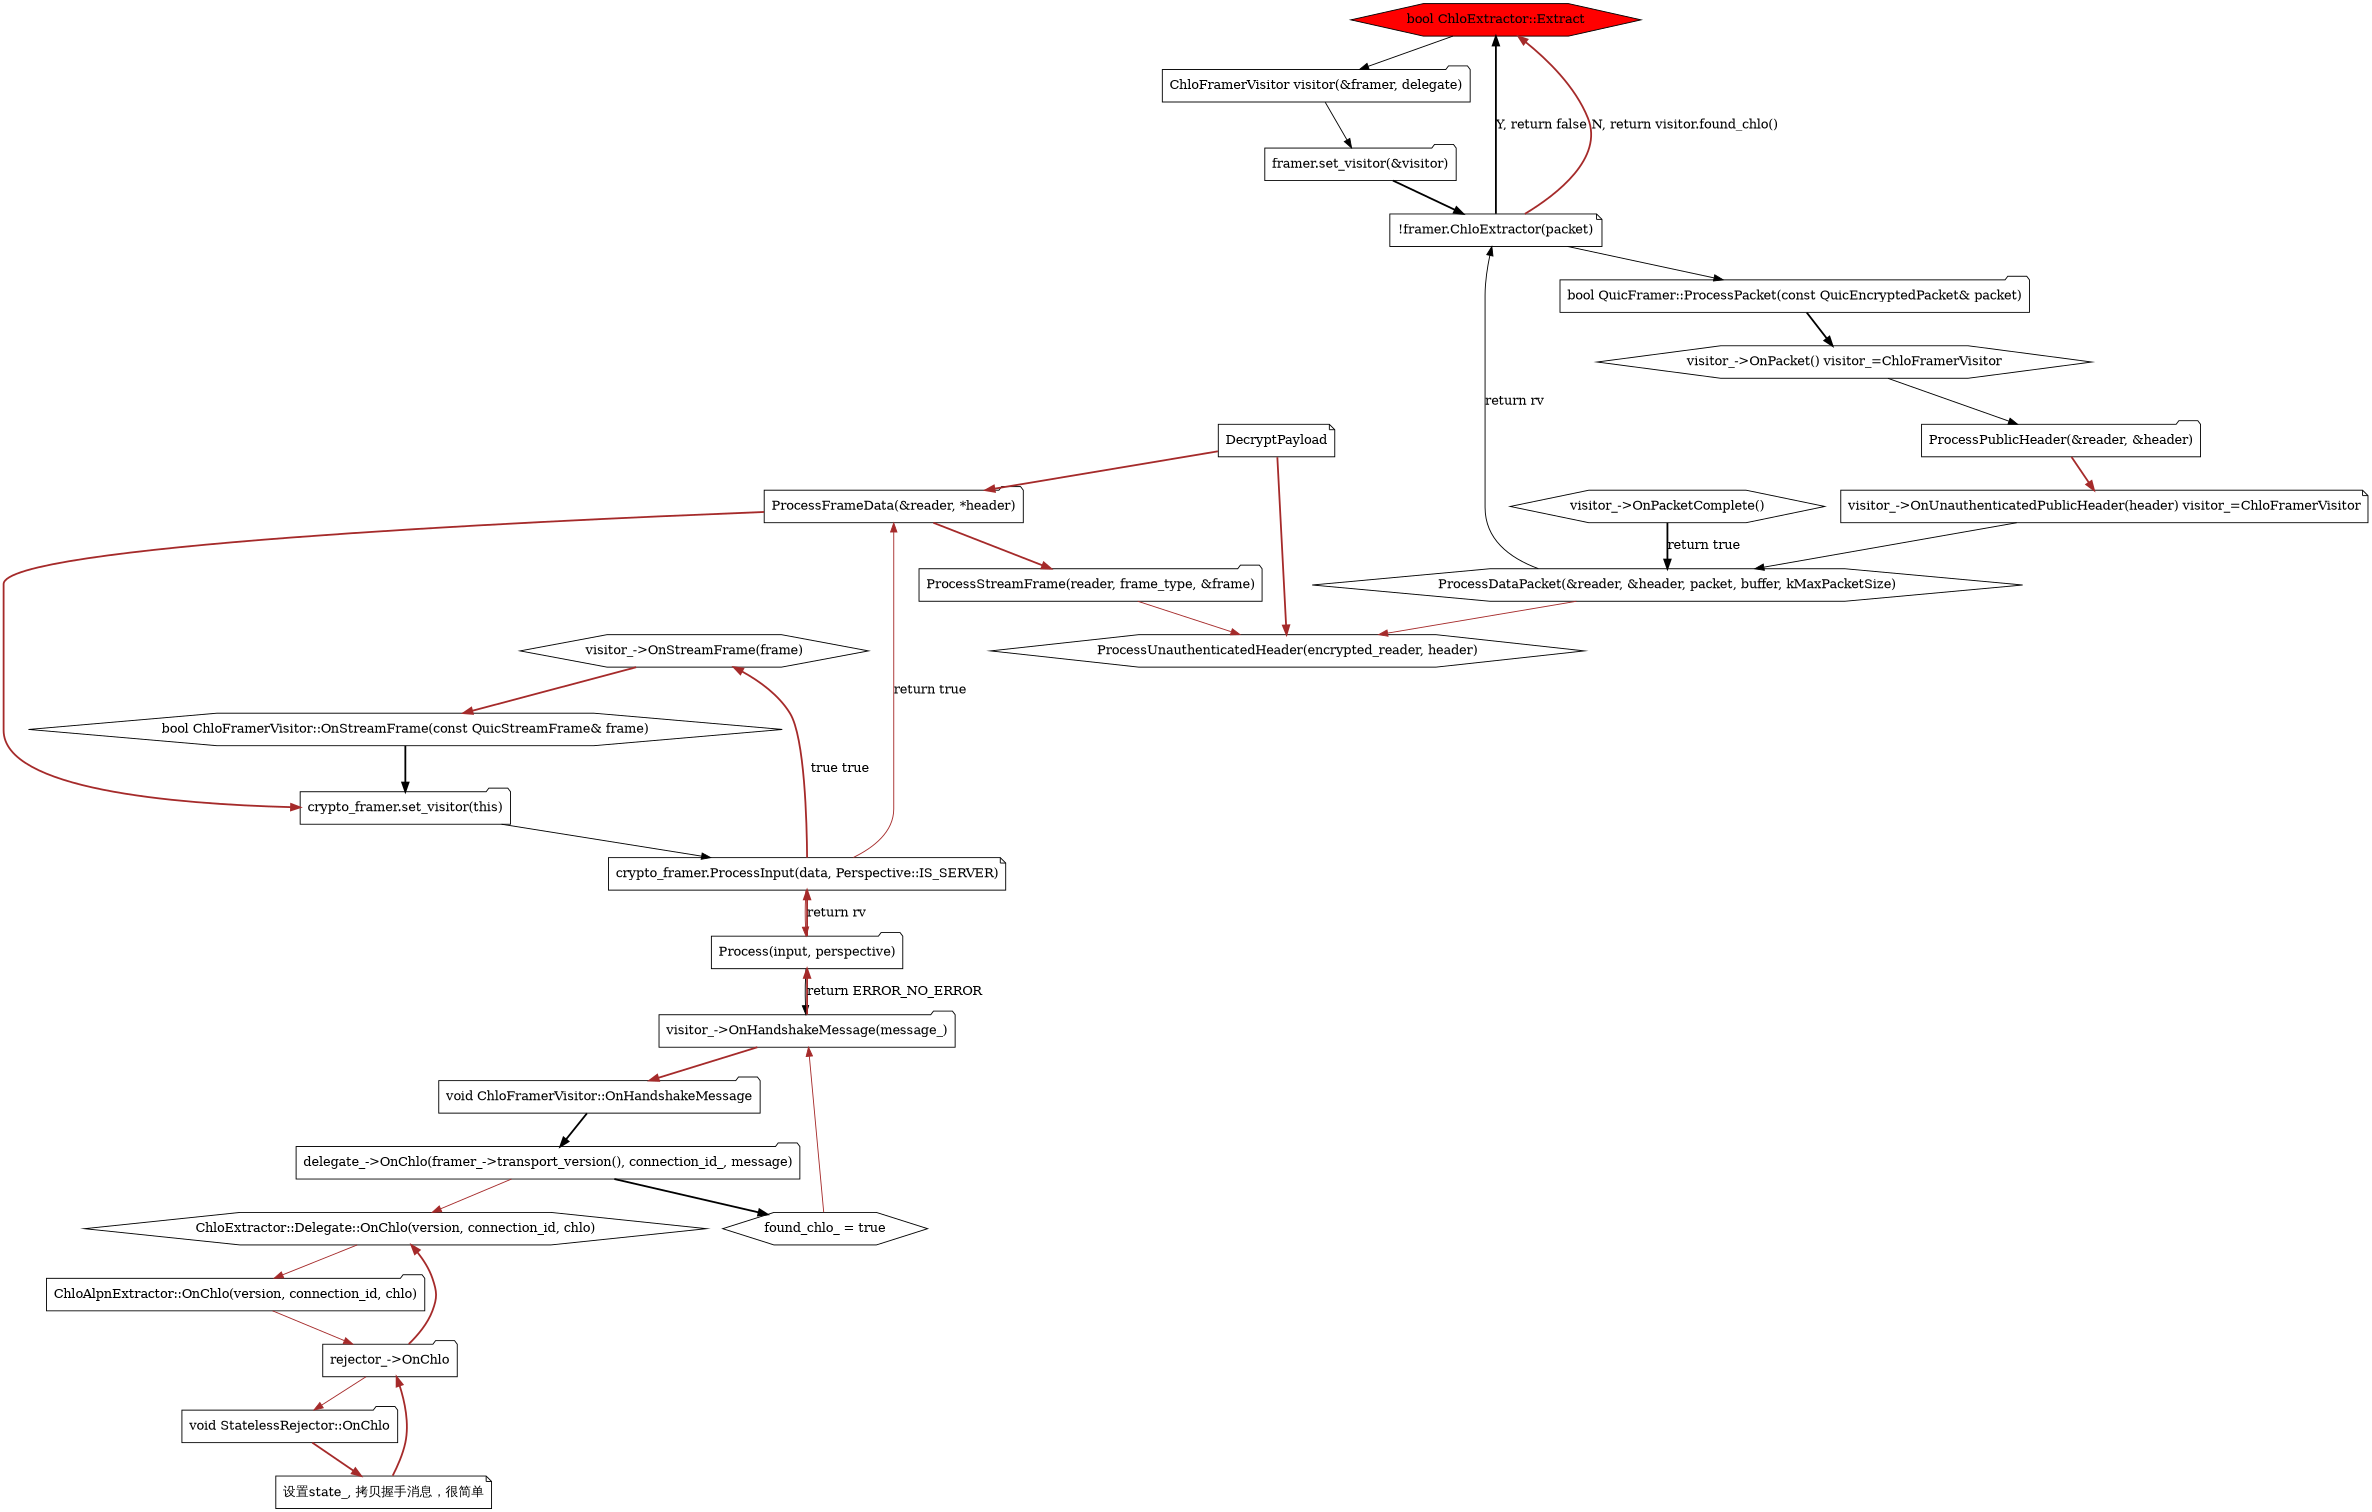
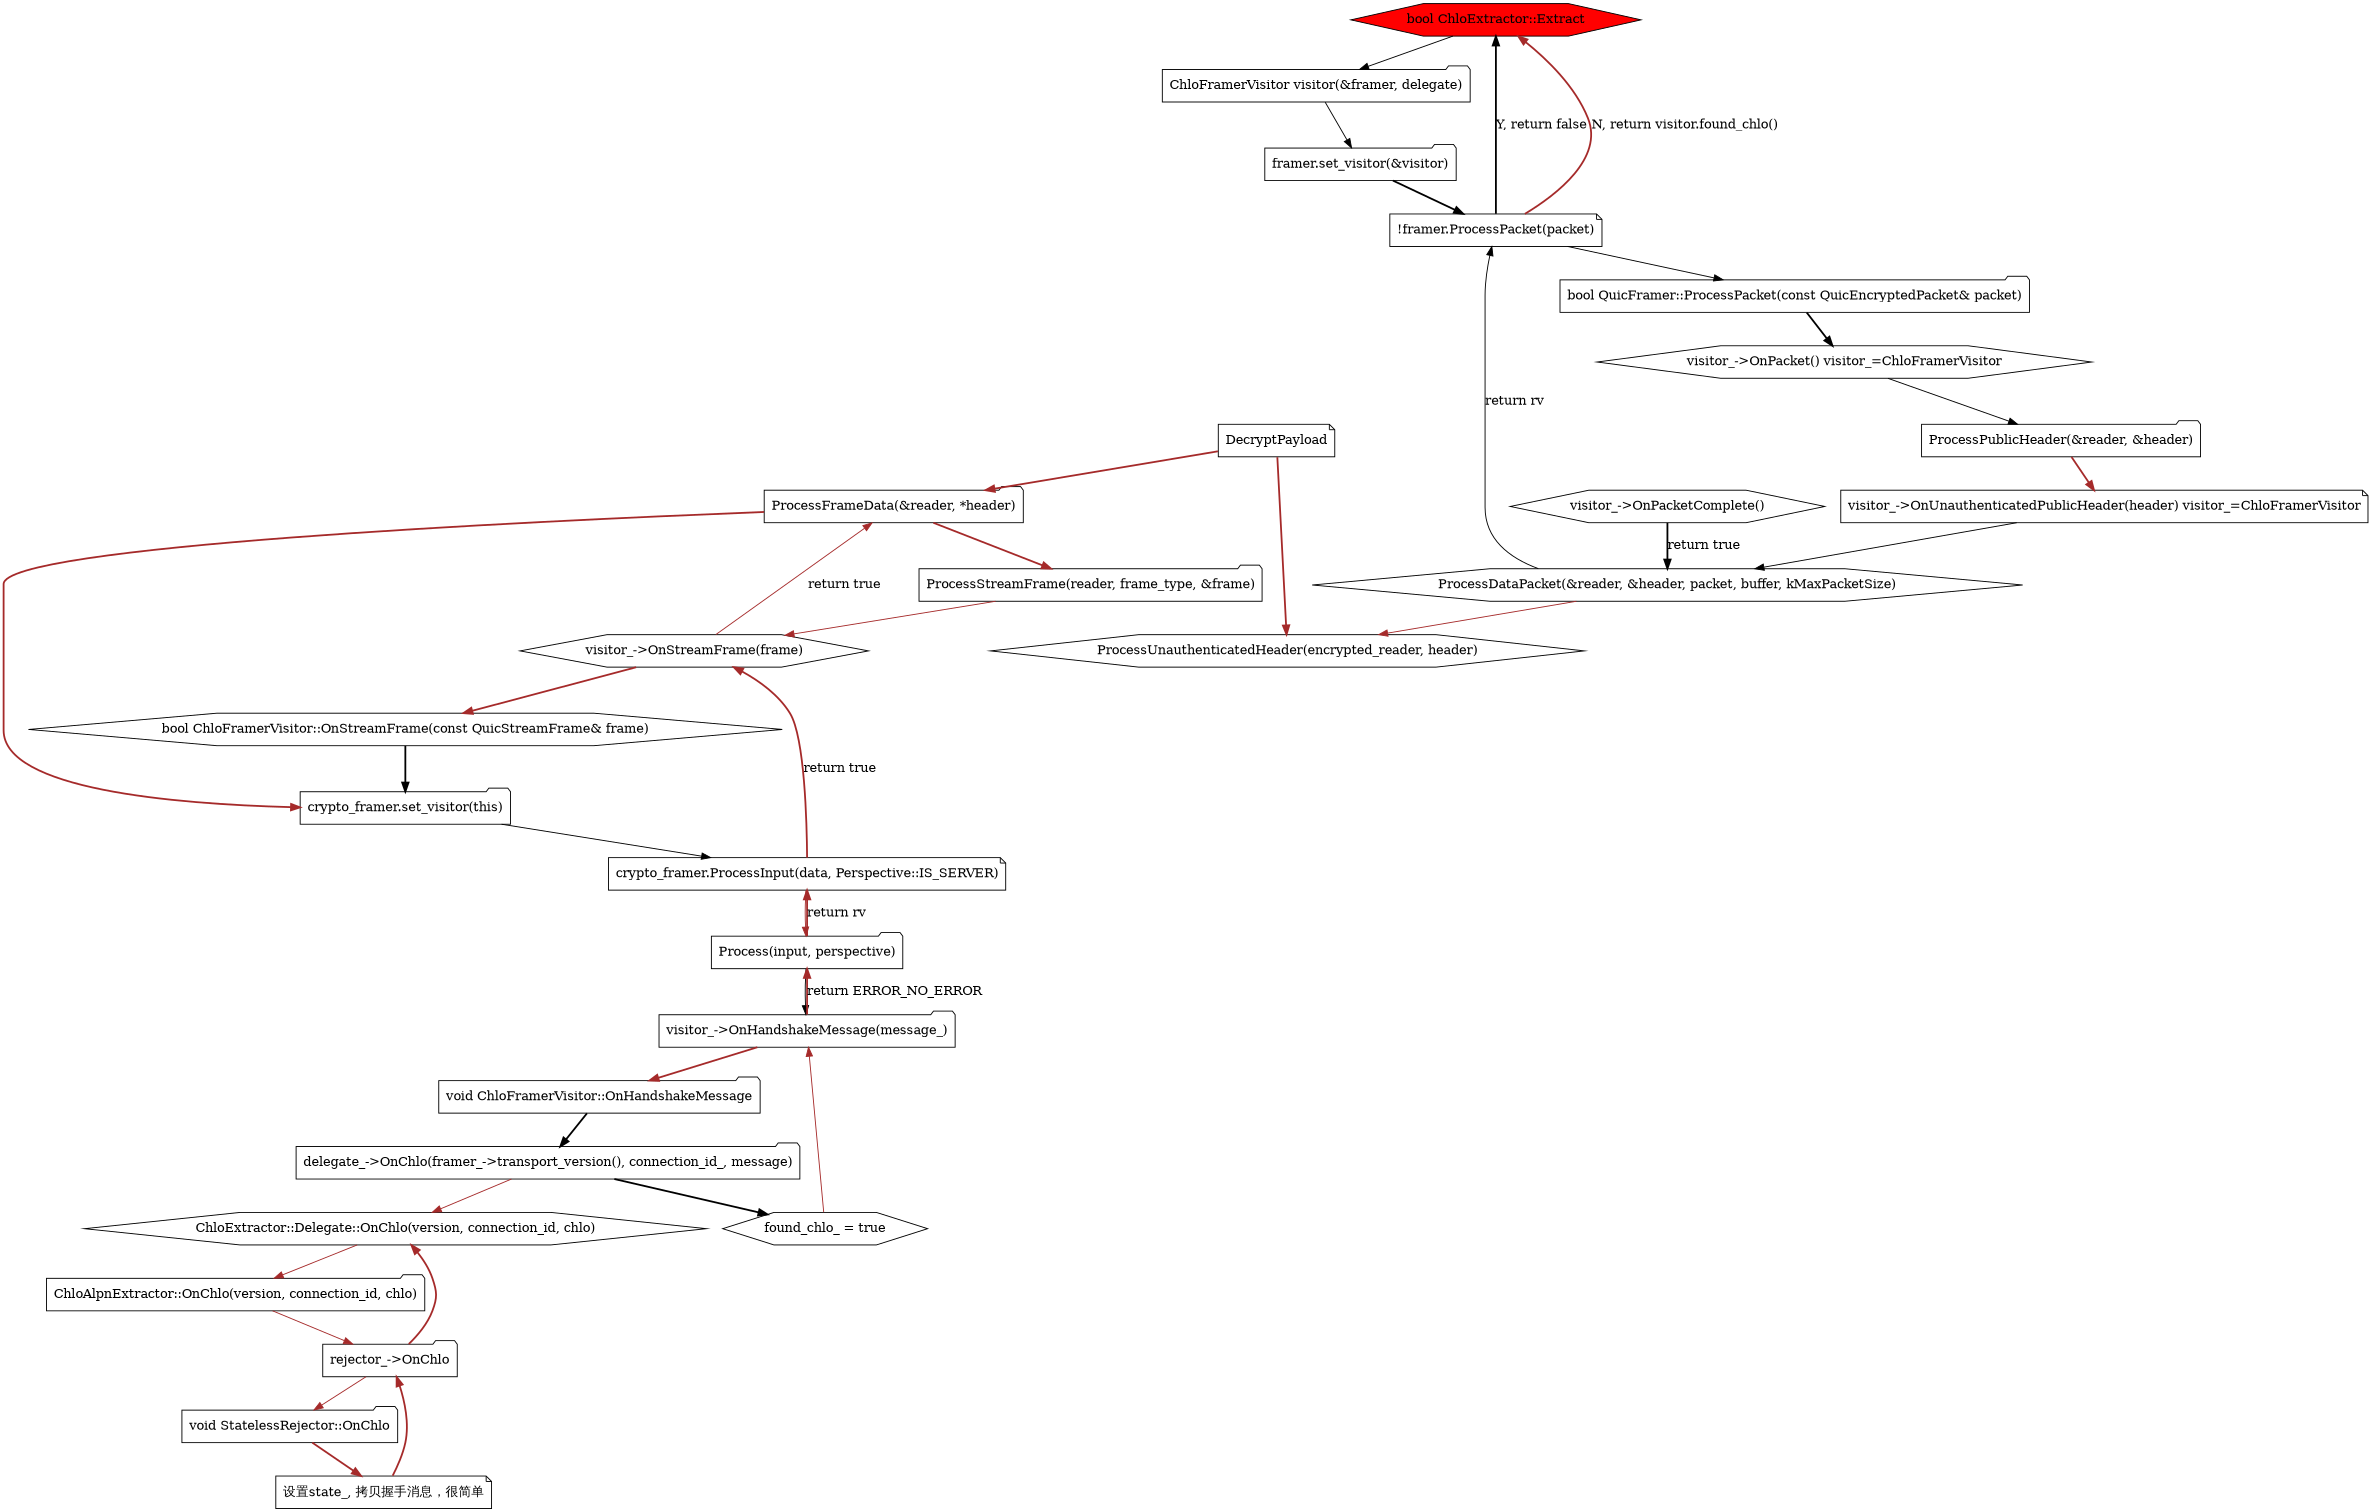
node "!framer.ChloExtractor(packet)": label "!framer.ChloExtractor(packet)" -> "!framer.ProcessPacket(packet)"
edge "ProcessStreamFrame(reader, frame_type, &frame)" -> "ProcessUnauthenticatedHeader(encrypted_reader, header)": now "ProcessStreamFrame(reader, frame_type, &frame)" -> "visitor_->OnStreamFrame(frame)"
edge "crypto_framer.ProcessInput(data, Perspective::IS_SERVER)" -> "ProcessFrameData(&reader, *header)": now "visitor_->OnStreamFrame(frame)" -> "ProcessFrameData(&reader, *header)"
edge "crypto_framer.ProcessInput(data, Perspective::IS_SERVER)" -> "visitor_->OnStreamFrame(frame)": label "true true" -> "return true"
